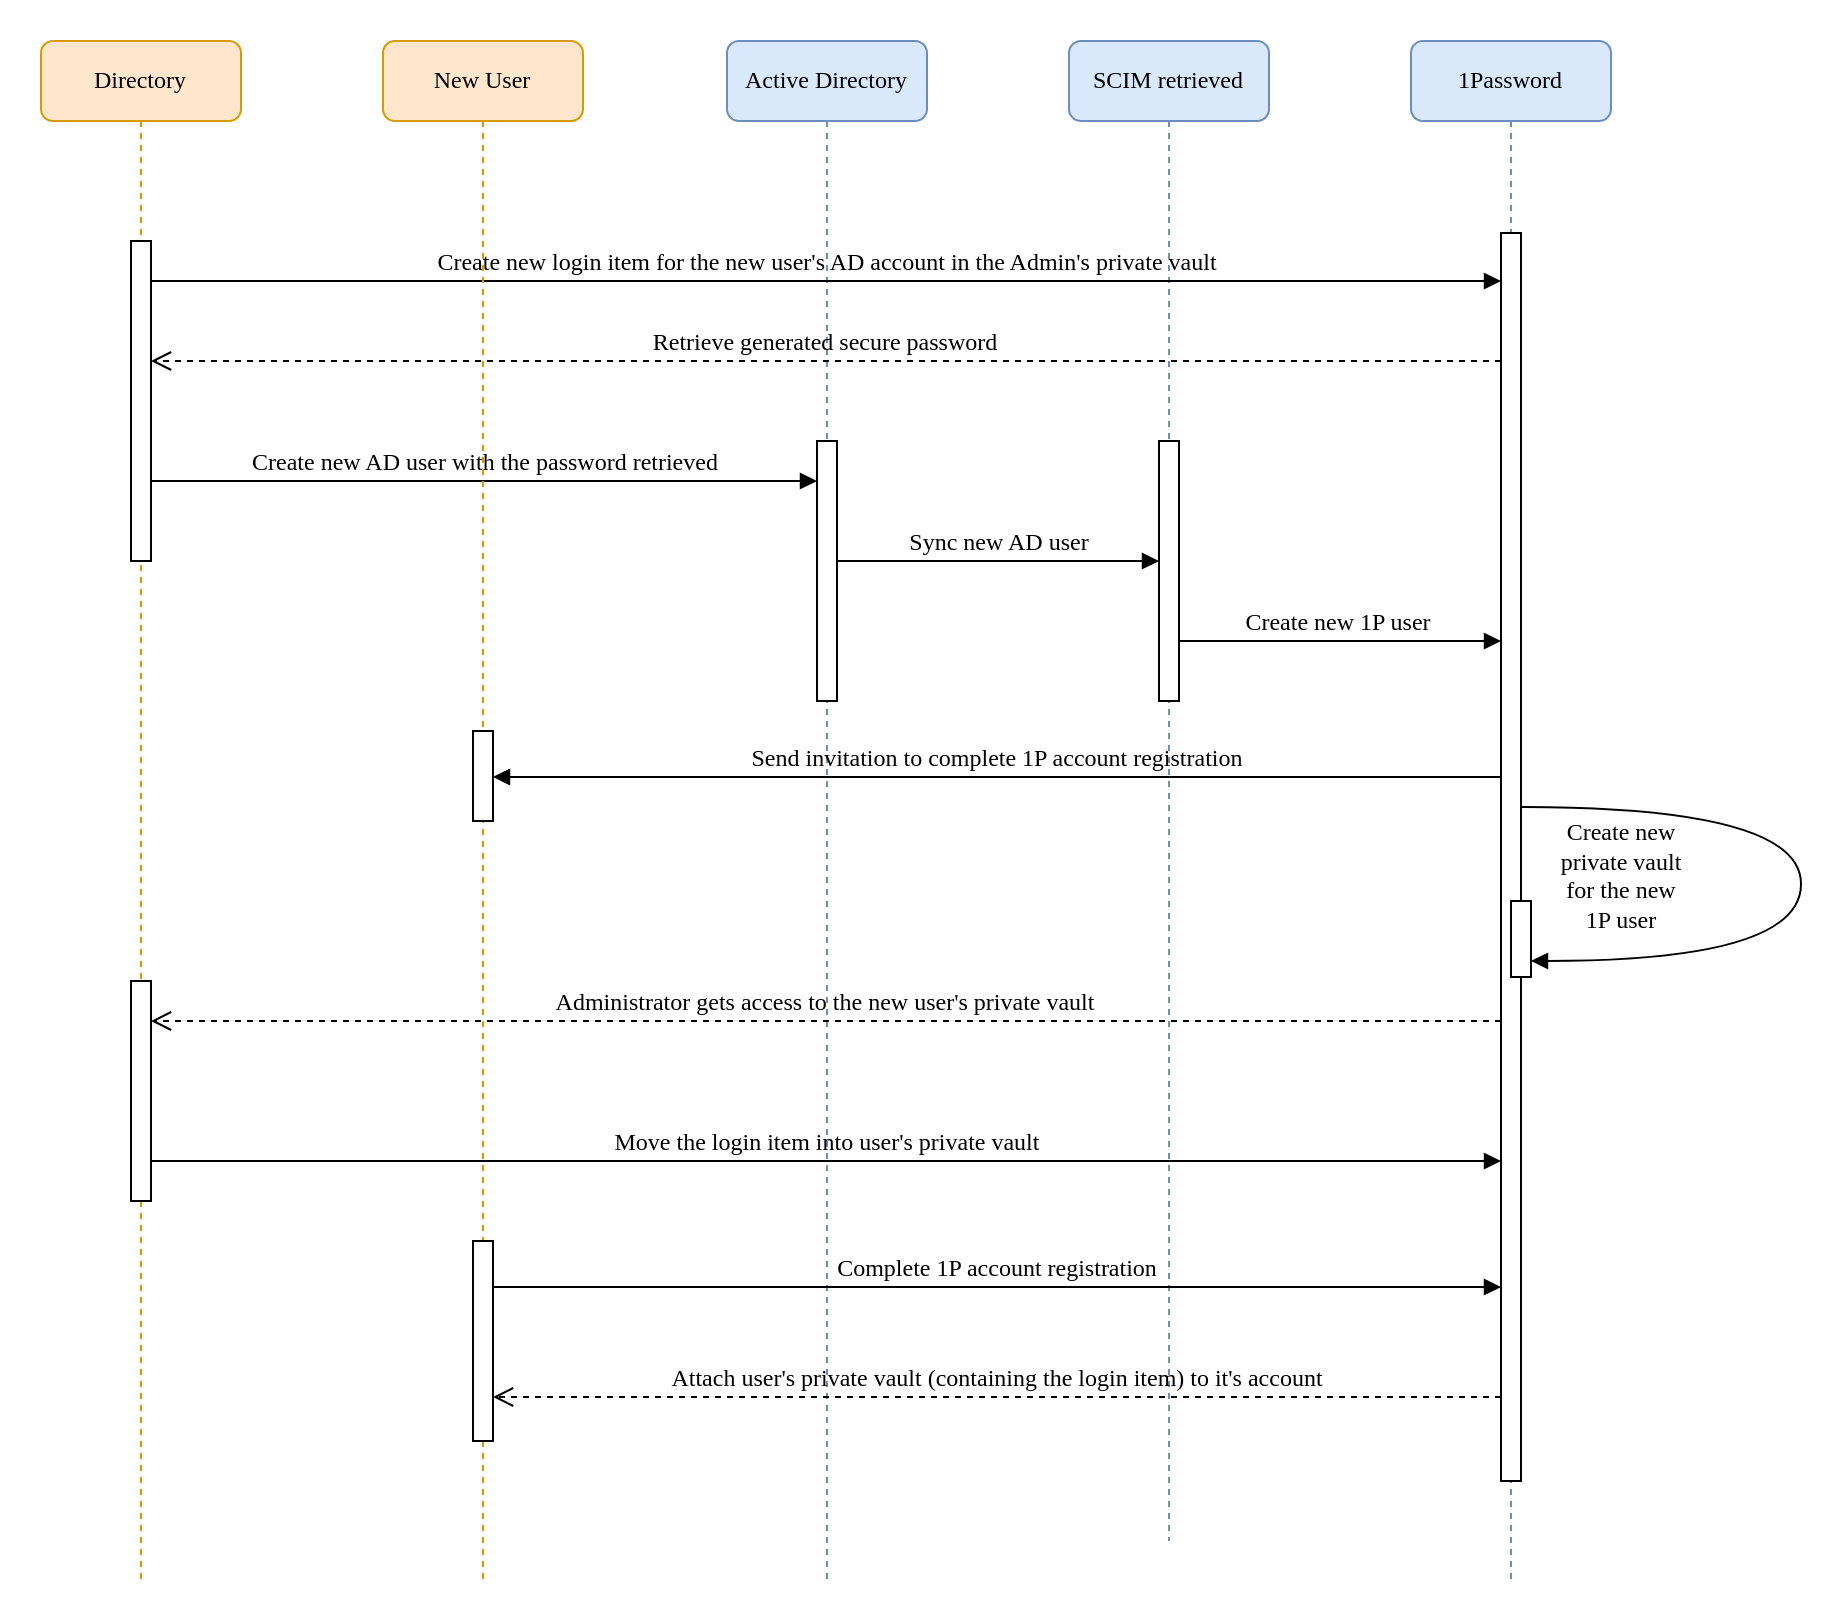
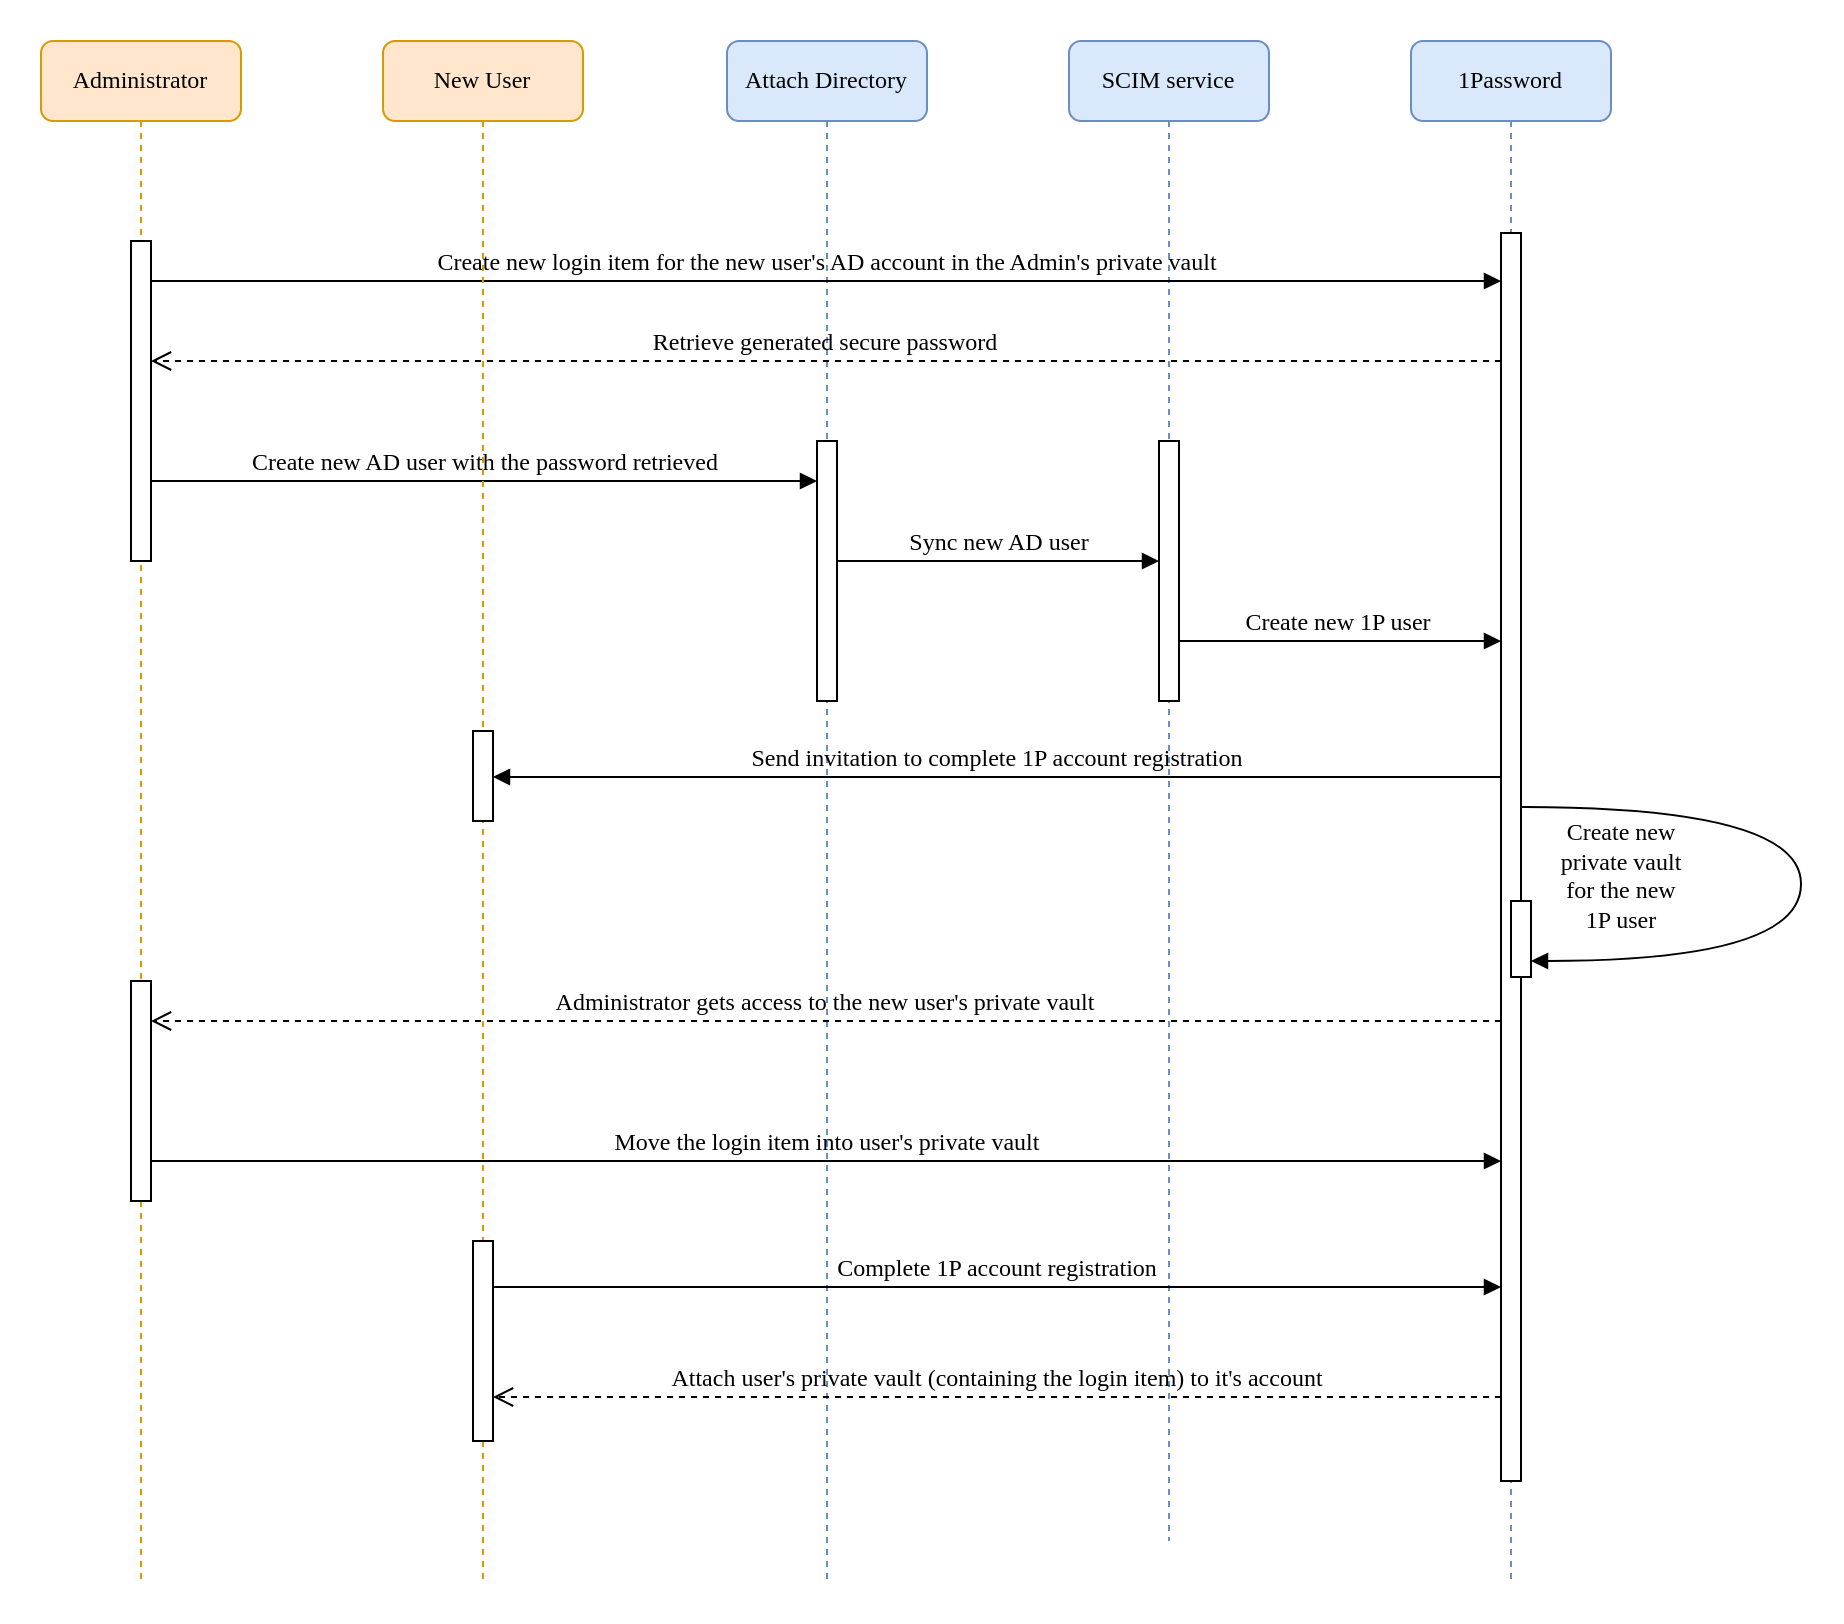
node "Directory": label "Directory" -> "Administrator"
node "Active Directory": label "Active Directory" -> "Attach Directory"
node "SCIM retrieved": label "SCIM retrieved" -> "SCIM service"
